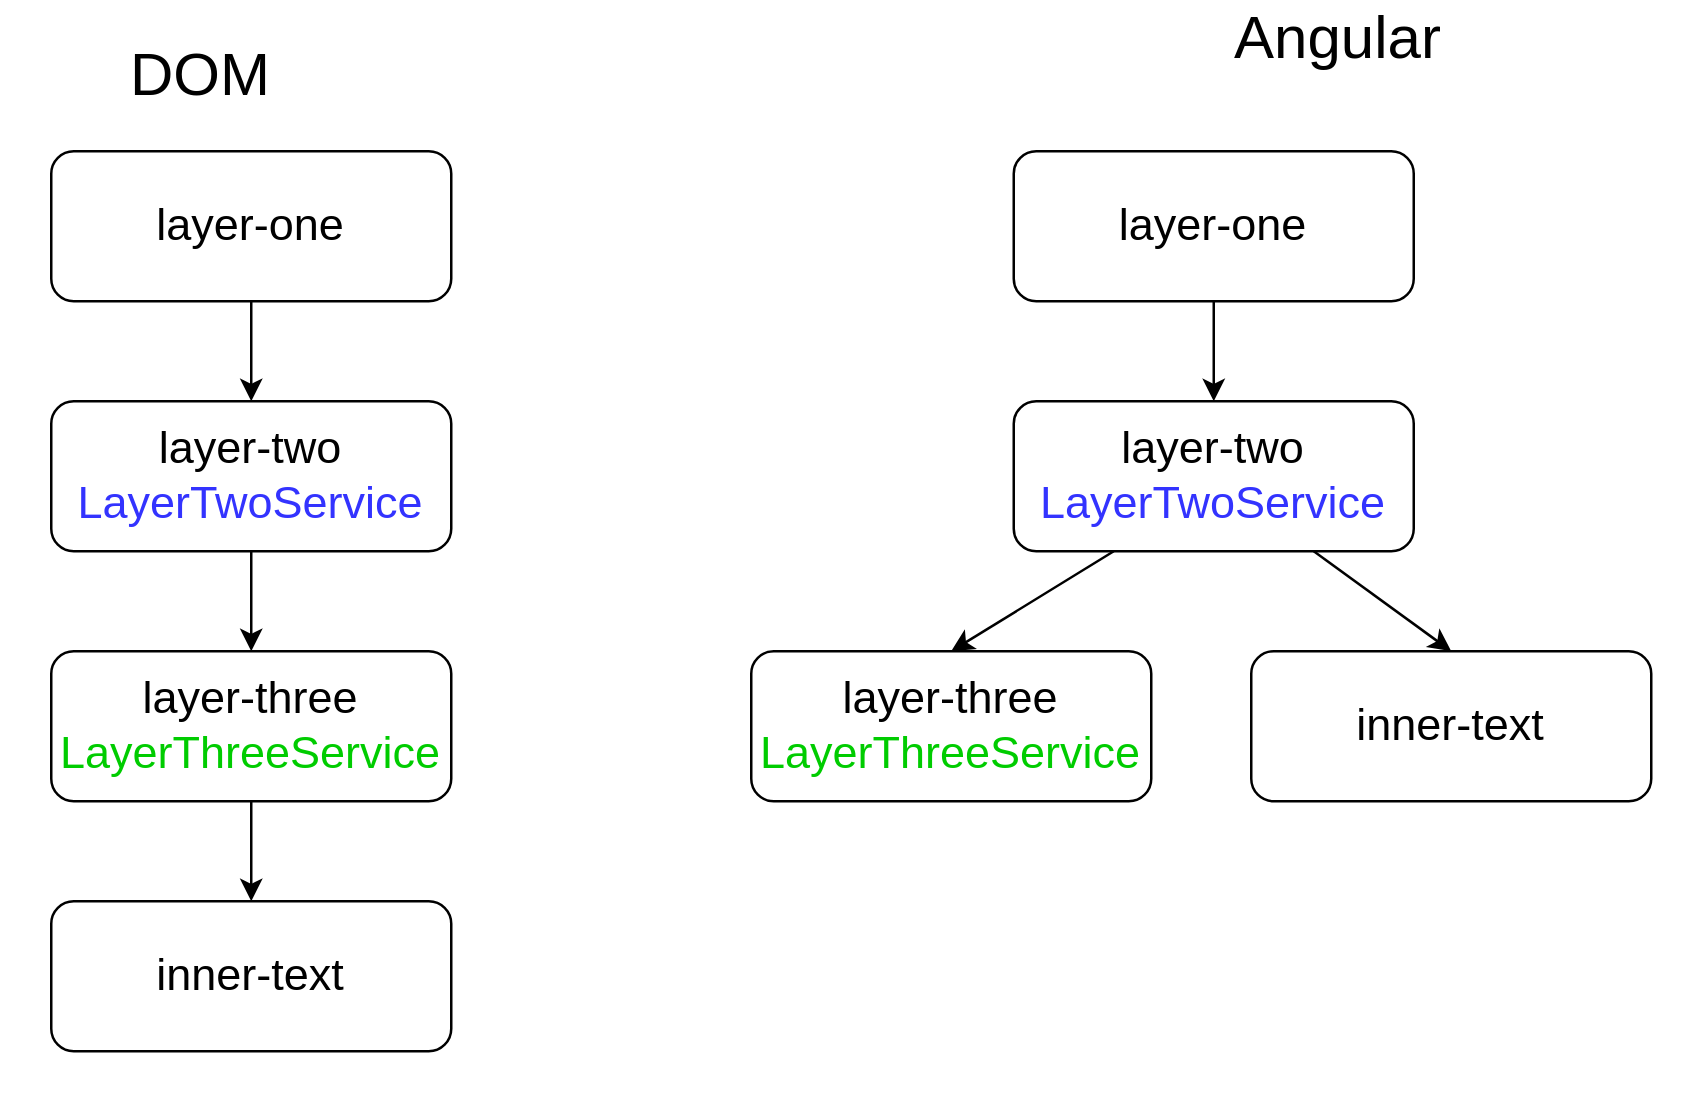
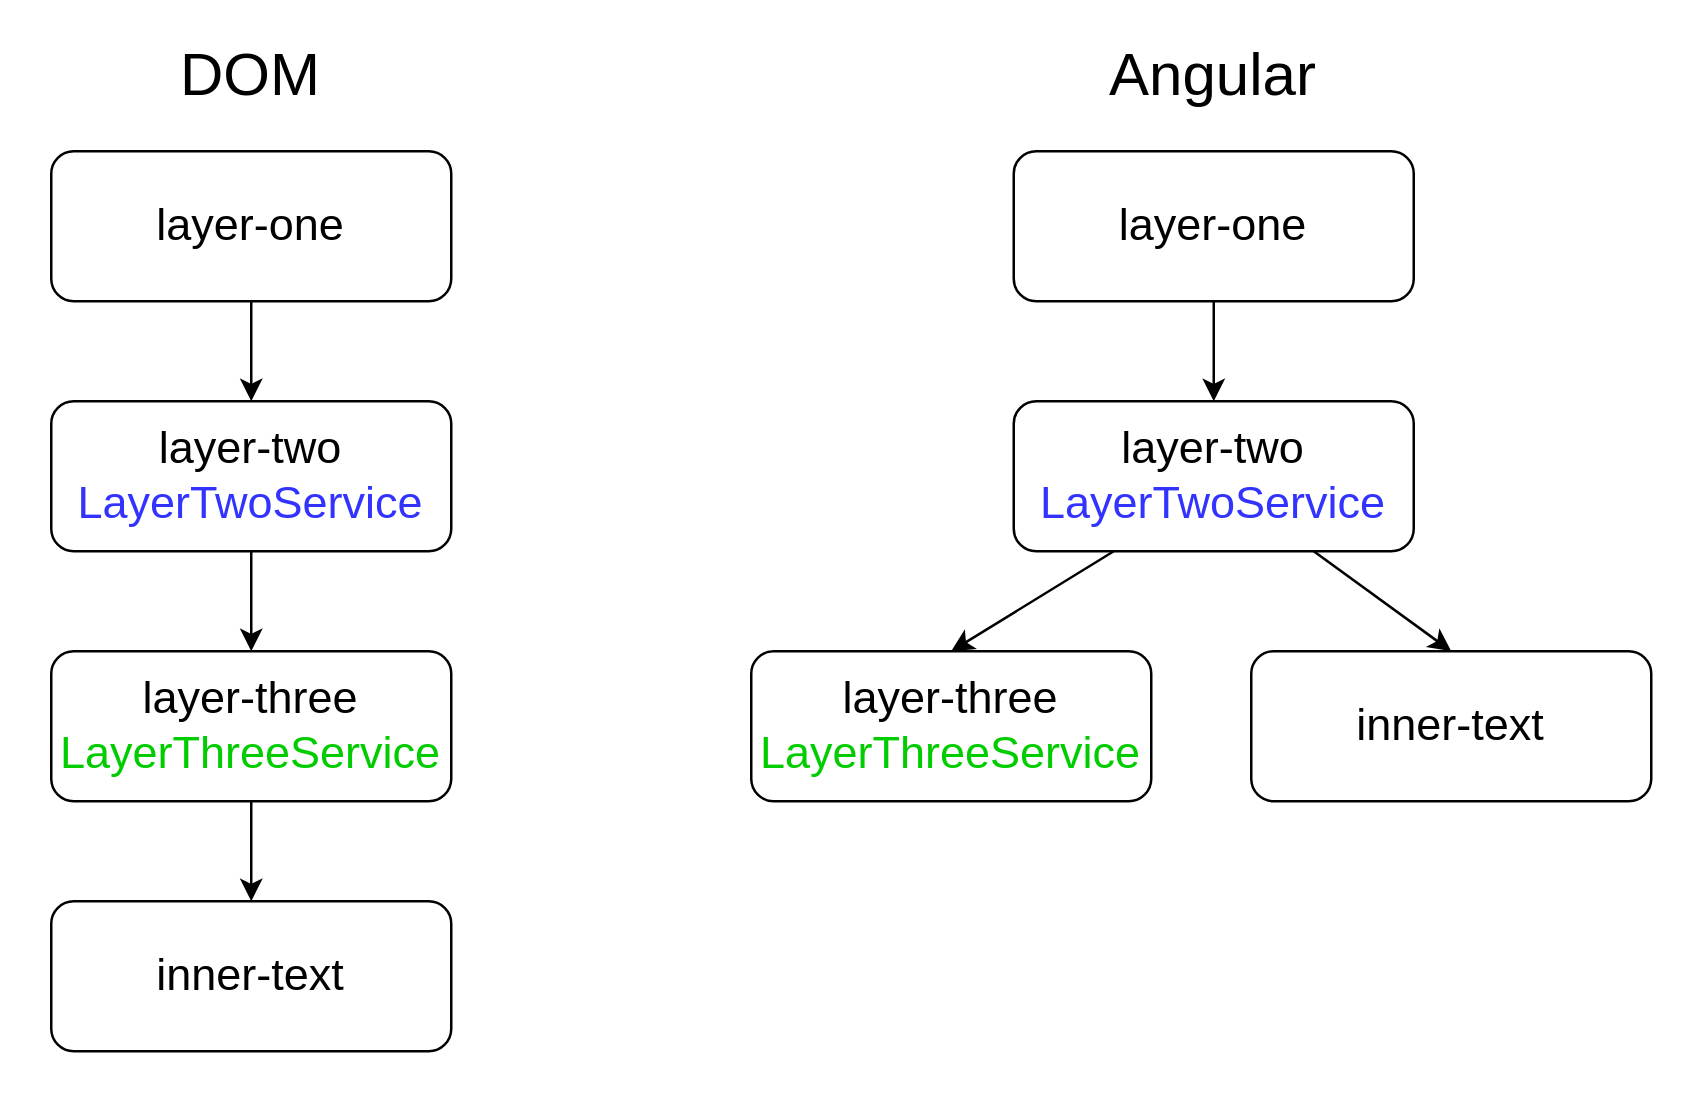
node "Angular": moved (1339, 39) -> (1214, 76)
node "DOM": moved (201, 76) -> (251, 76)
